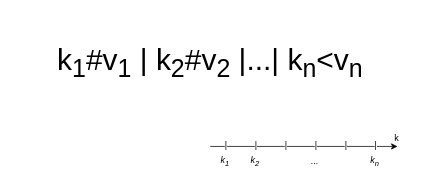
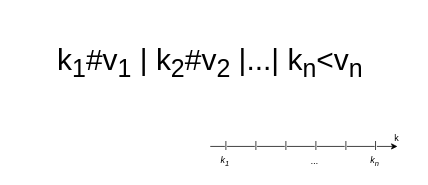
node "k2": removed
